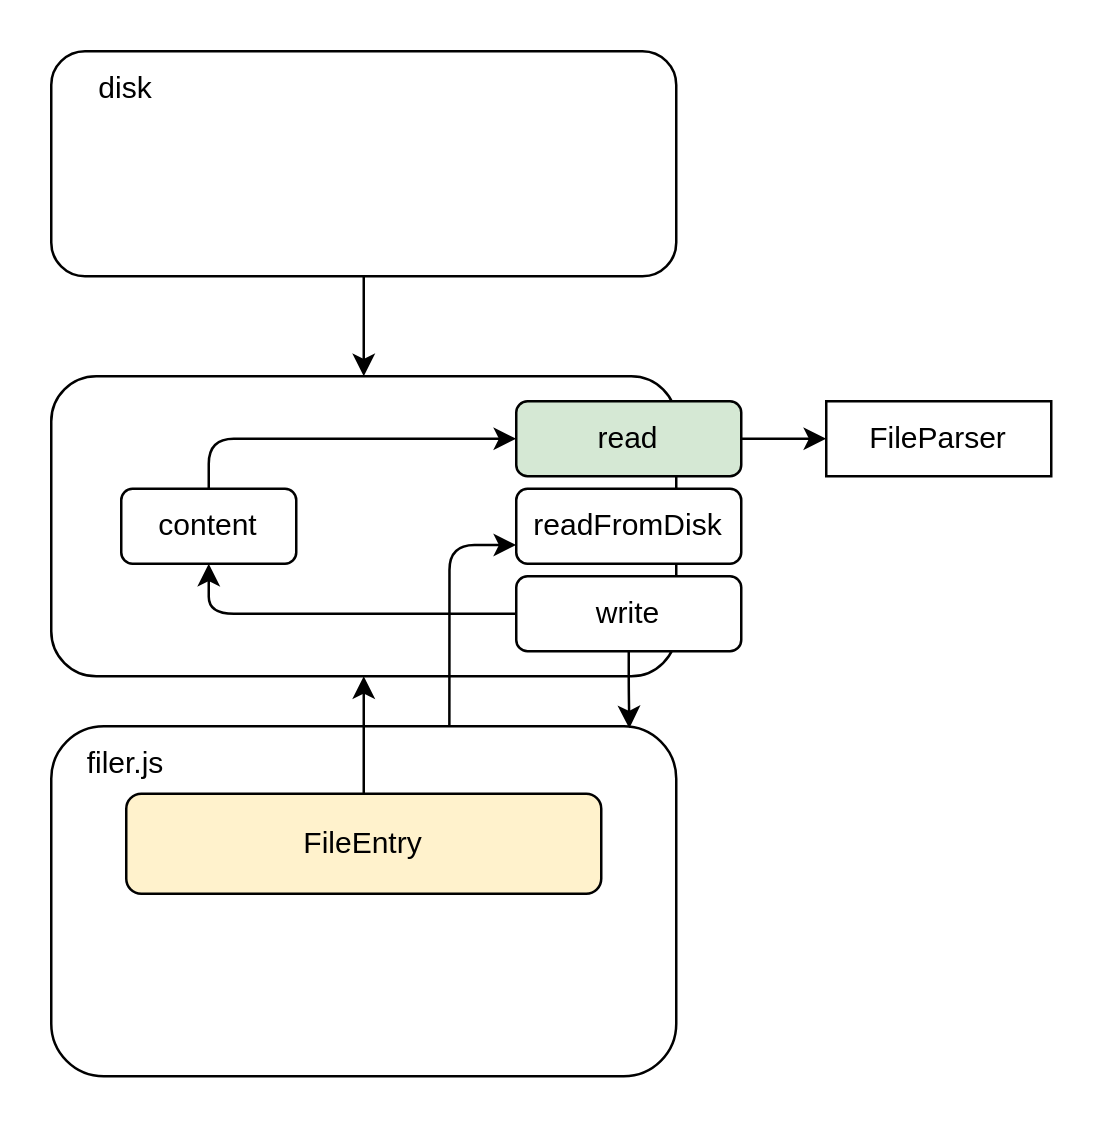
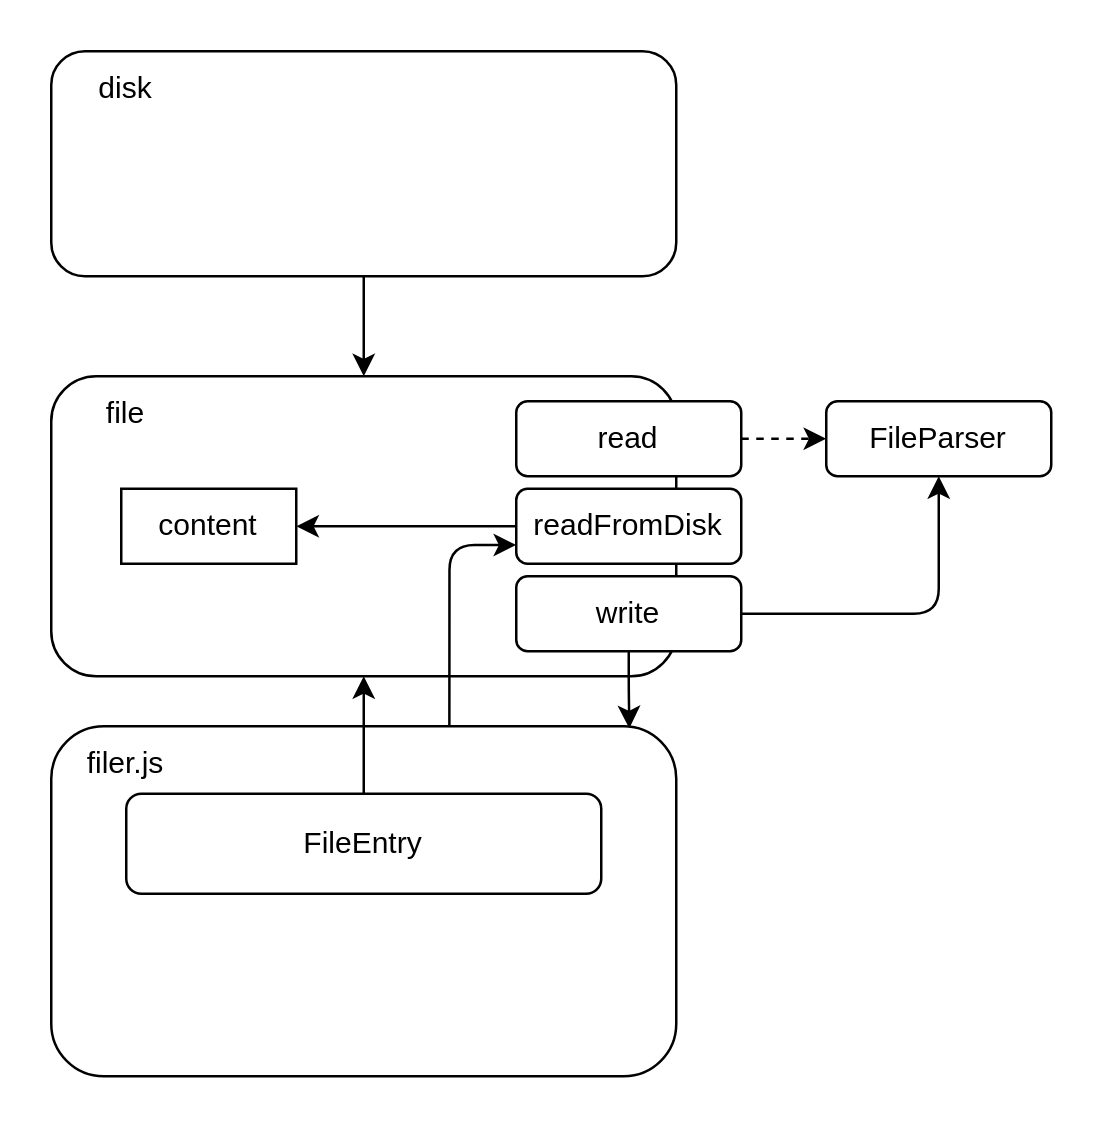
node "file": added
edge "content" -> "read": removed
node "read": fillcolor #d5e8d4 -> #ffffff
edge "read" -> "FileParser": style solid -> dashed
node "FileParser": shape rectangle -> rounded rectangle
node "content": shape rounded rectangle -> rectangle
edge "readFromDisk" -> "content": added
edge "write" -> "content": removed
edge "write" -> "FileParser": added
node "FileEntry": fillcolor #fff2cc -> #ffffff
